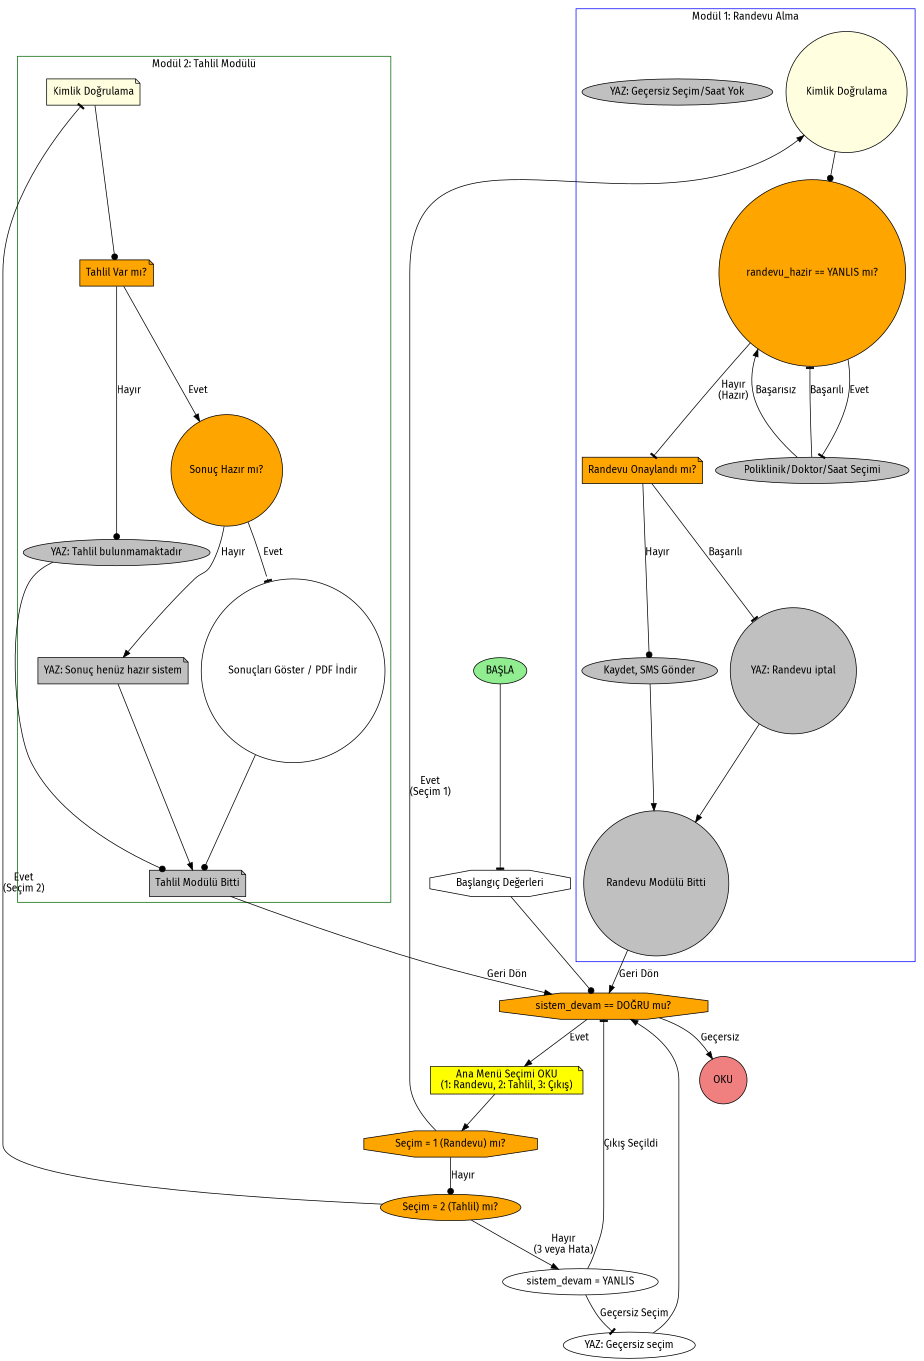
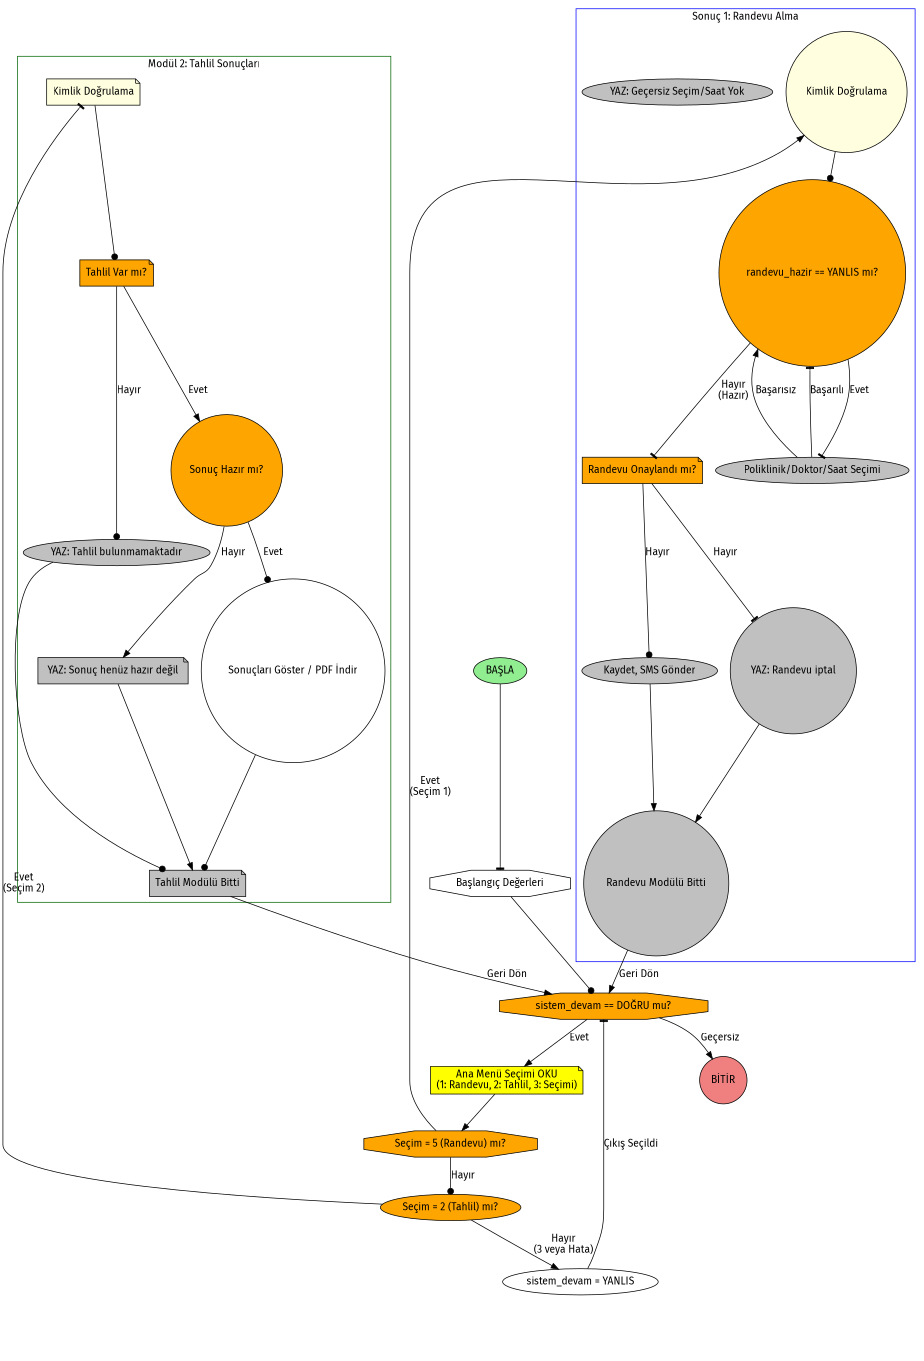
cluster "Modül 1: Randevu Alma": label "Modül 1: Randevu Alma" -> "Sonuç 1: Randevu Alma"
cluster "Modül 2: Tahlil Modülü": label "Modül 2: Tahlil Modülü" -> "Modül 2: Tahlil Sonuçları"
edge "Sonuç Hazır mı?" -> "Sonuçları Göster / PDF İndir": arrowhead tee -> dot
edge "Randevu Onaylandı mı?" -> "YAZ: Randevu iptal": label "Başarılı" -> "Hayır"
node "YAZ: Sonuç henüz hazır sistem": label "YAZ: Sonuç henüz hazır sistem" -> "YAZ: Sonuç henüz hazır değil"
node "Ana Menü Seçimi OKU (1: Randevu, 2: Tahlil, 3: Çıkış)": label "Ana Menü Seçimi OKU (1: Randevu, 2: Tahlil, 3: Çıkış)" -> "Ana Menü Seçimi OKU (1: Randevu, 2: Tahlil, 3: Seçimi)"
node "OKU": label "OKU" -> "BİTİR"
node "Seçim = 1 (Randevu) mı?": label "Seçim = 1 (Randevu) mı?" -> "Seçim = 5 (Randevu) mı?"
node "YAZ: Geçersiz seçim": removed
